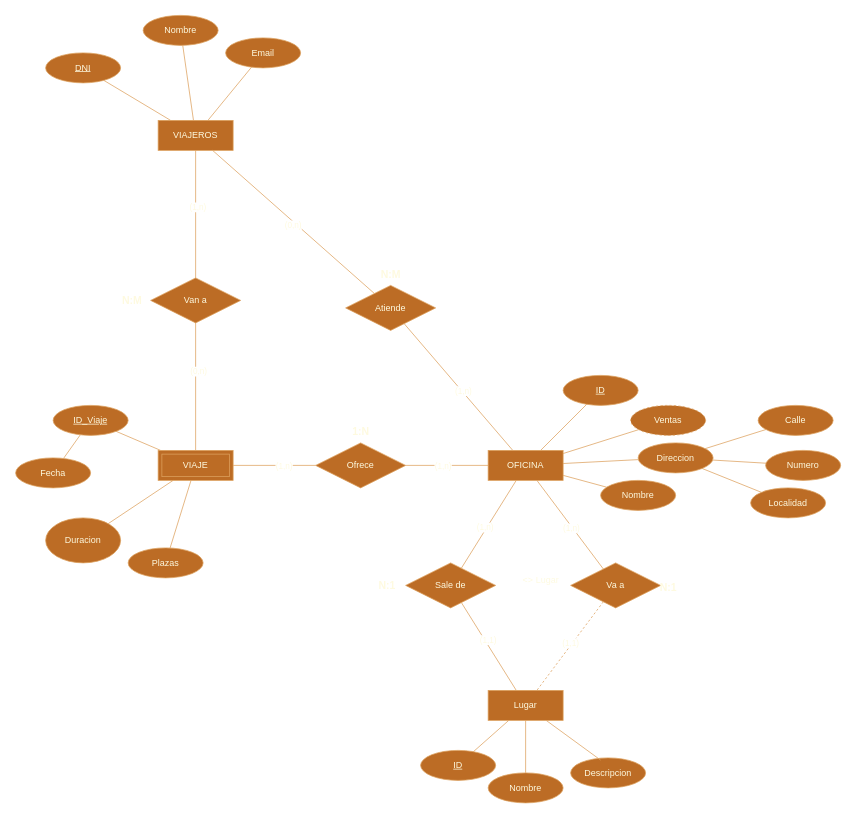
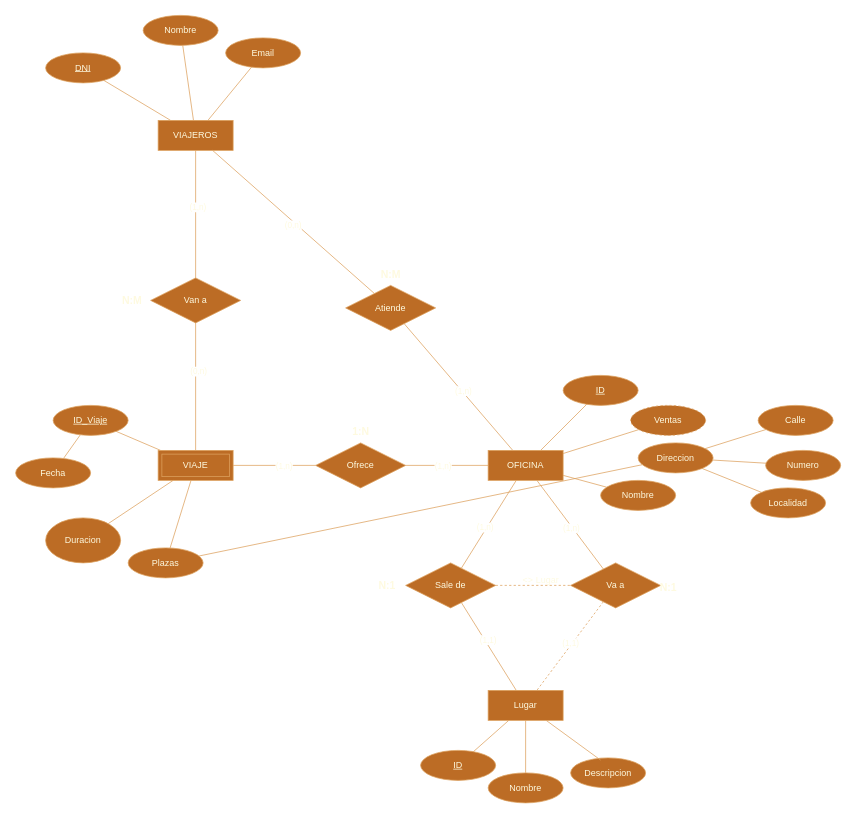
edge "Direccion" -- "OFICINA": now "Direccion" -- "Plazas"
edge "Sale de" -- "Va a": added
